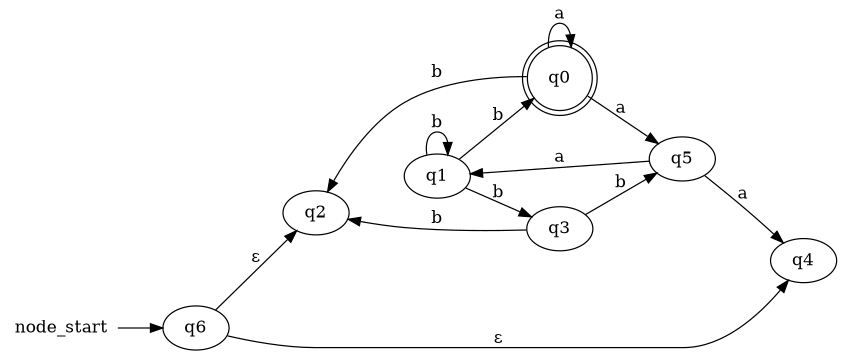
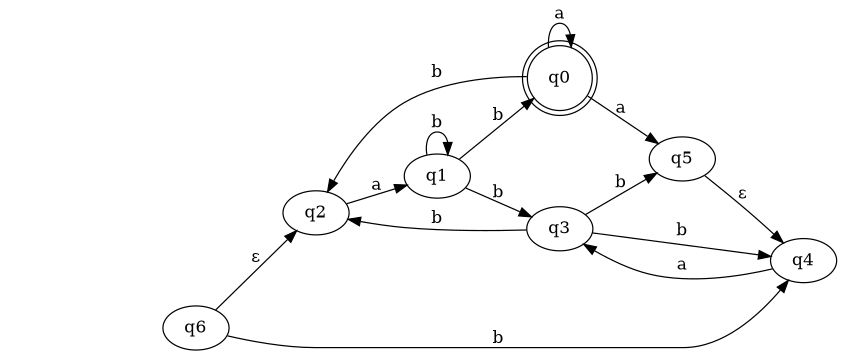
edge "q5" -> "q1": now "q2" -> "q1"
edge "q5" -> "q4": label "a" -> "ε"
edge "q3" -> "q4": added, label "b"
edge "q4" -> "q3": added, label "a"
node "node_start": removed
edge "q6" -> "q4": label "ε" -> "b"
